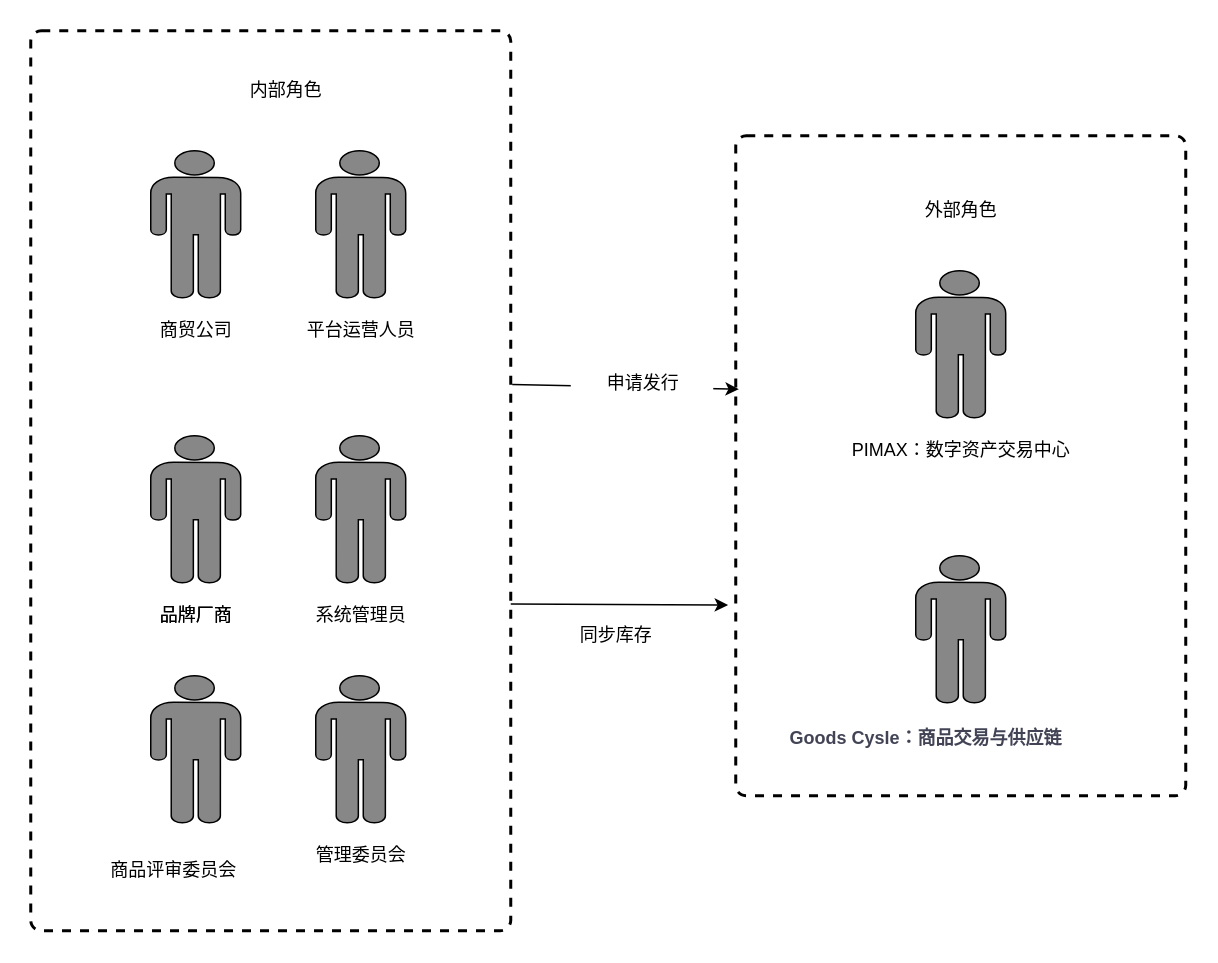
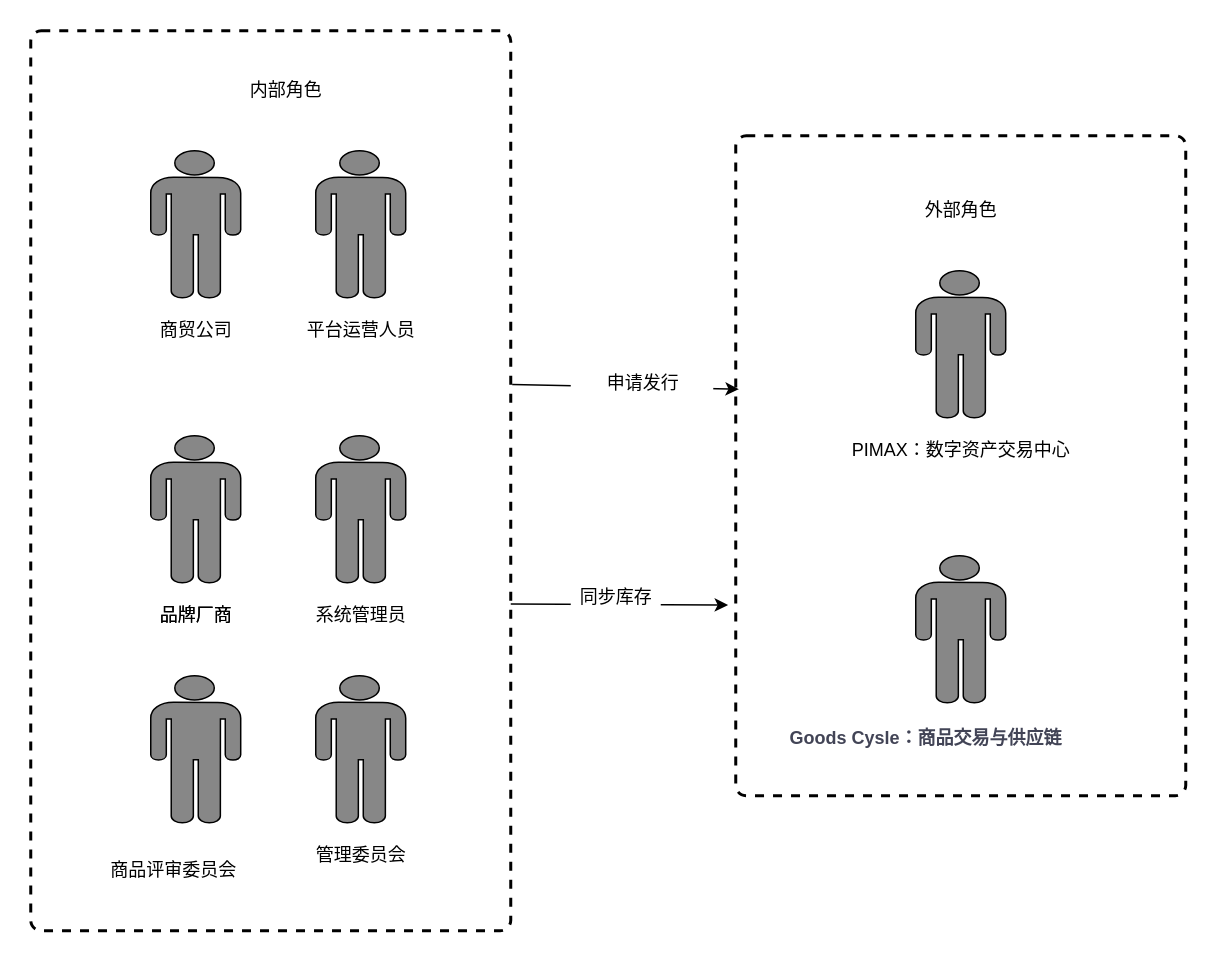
node "同步库存": moved (616, 635) -> (616, 598)
